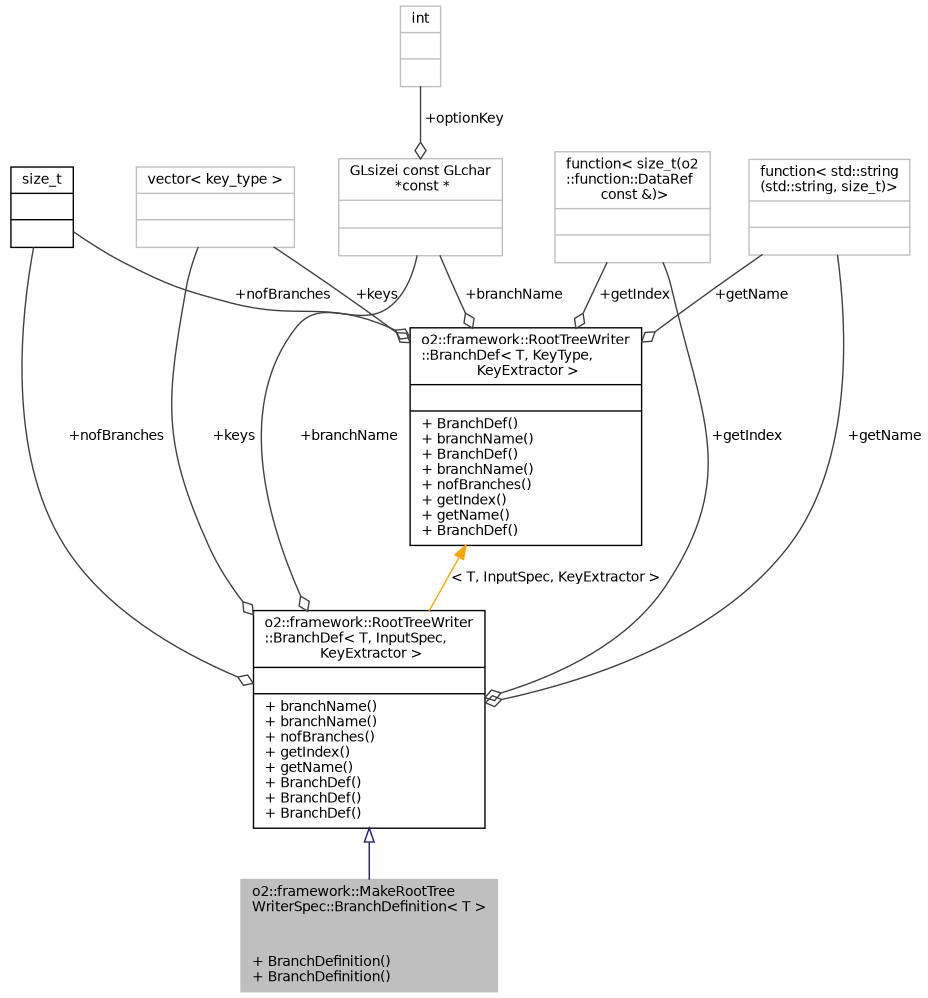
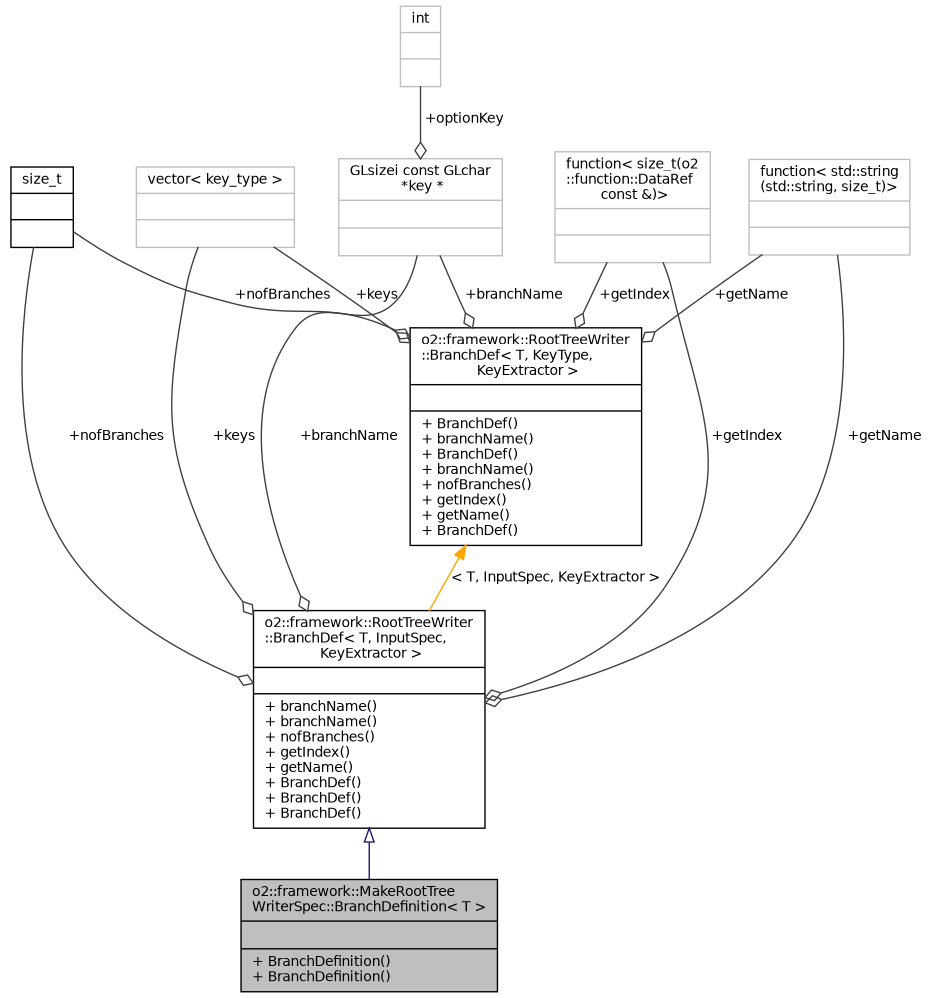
node "GLsizei const GLchar": text "*const *" -> "*key *"
node "o2::framework::MakeRootTree": color grey75 -> black
